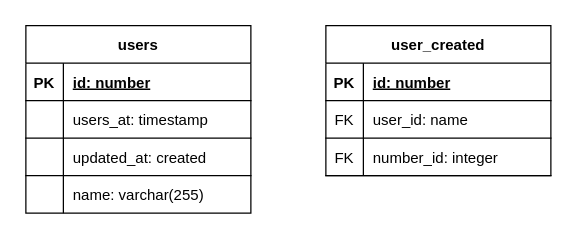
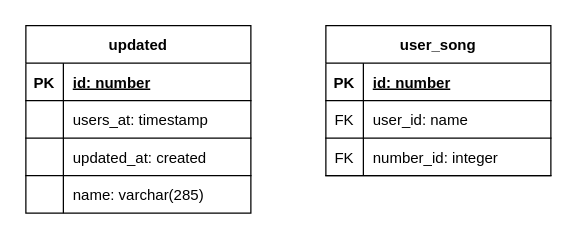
node "users": label "users" -> "updated"
node "user_created": label "user_created" -> "user_song"
node "name: varchar(255)": label "name: varchar(255)" -> "name: varchar(285)"
